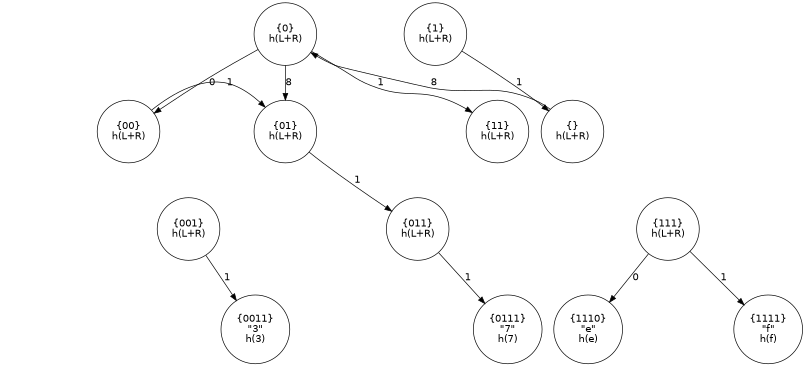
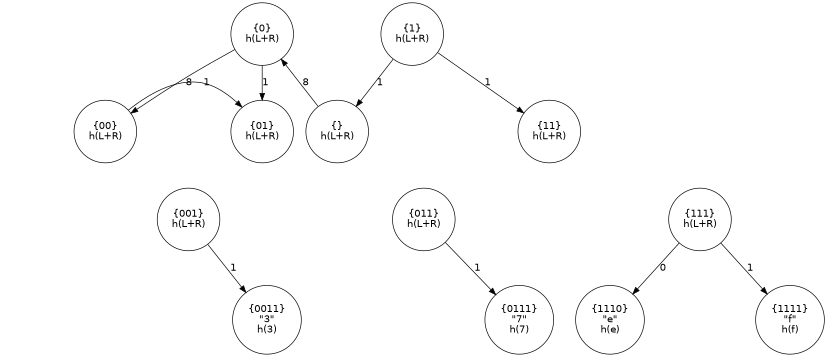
edge "{0} h(L+R)" -> "{00} h(L+R)": label "0" -> "8"
edge "{0} h(L+R)" -> "{01} h(L+R)": label "8" -> "1"
edge "{0} h(L+R)" -> "{11} h(L+R)": now "{1} h(L+R)" -> "{11} h(L+R)"
edge "{01} h(L+R)" -> "{011} h(L+R)": removed, label "1"
